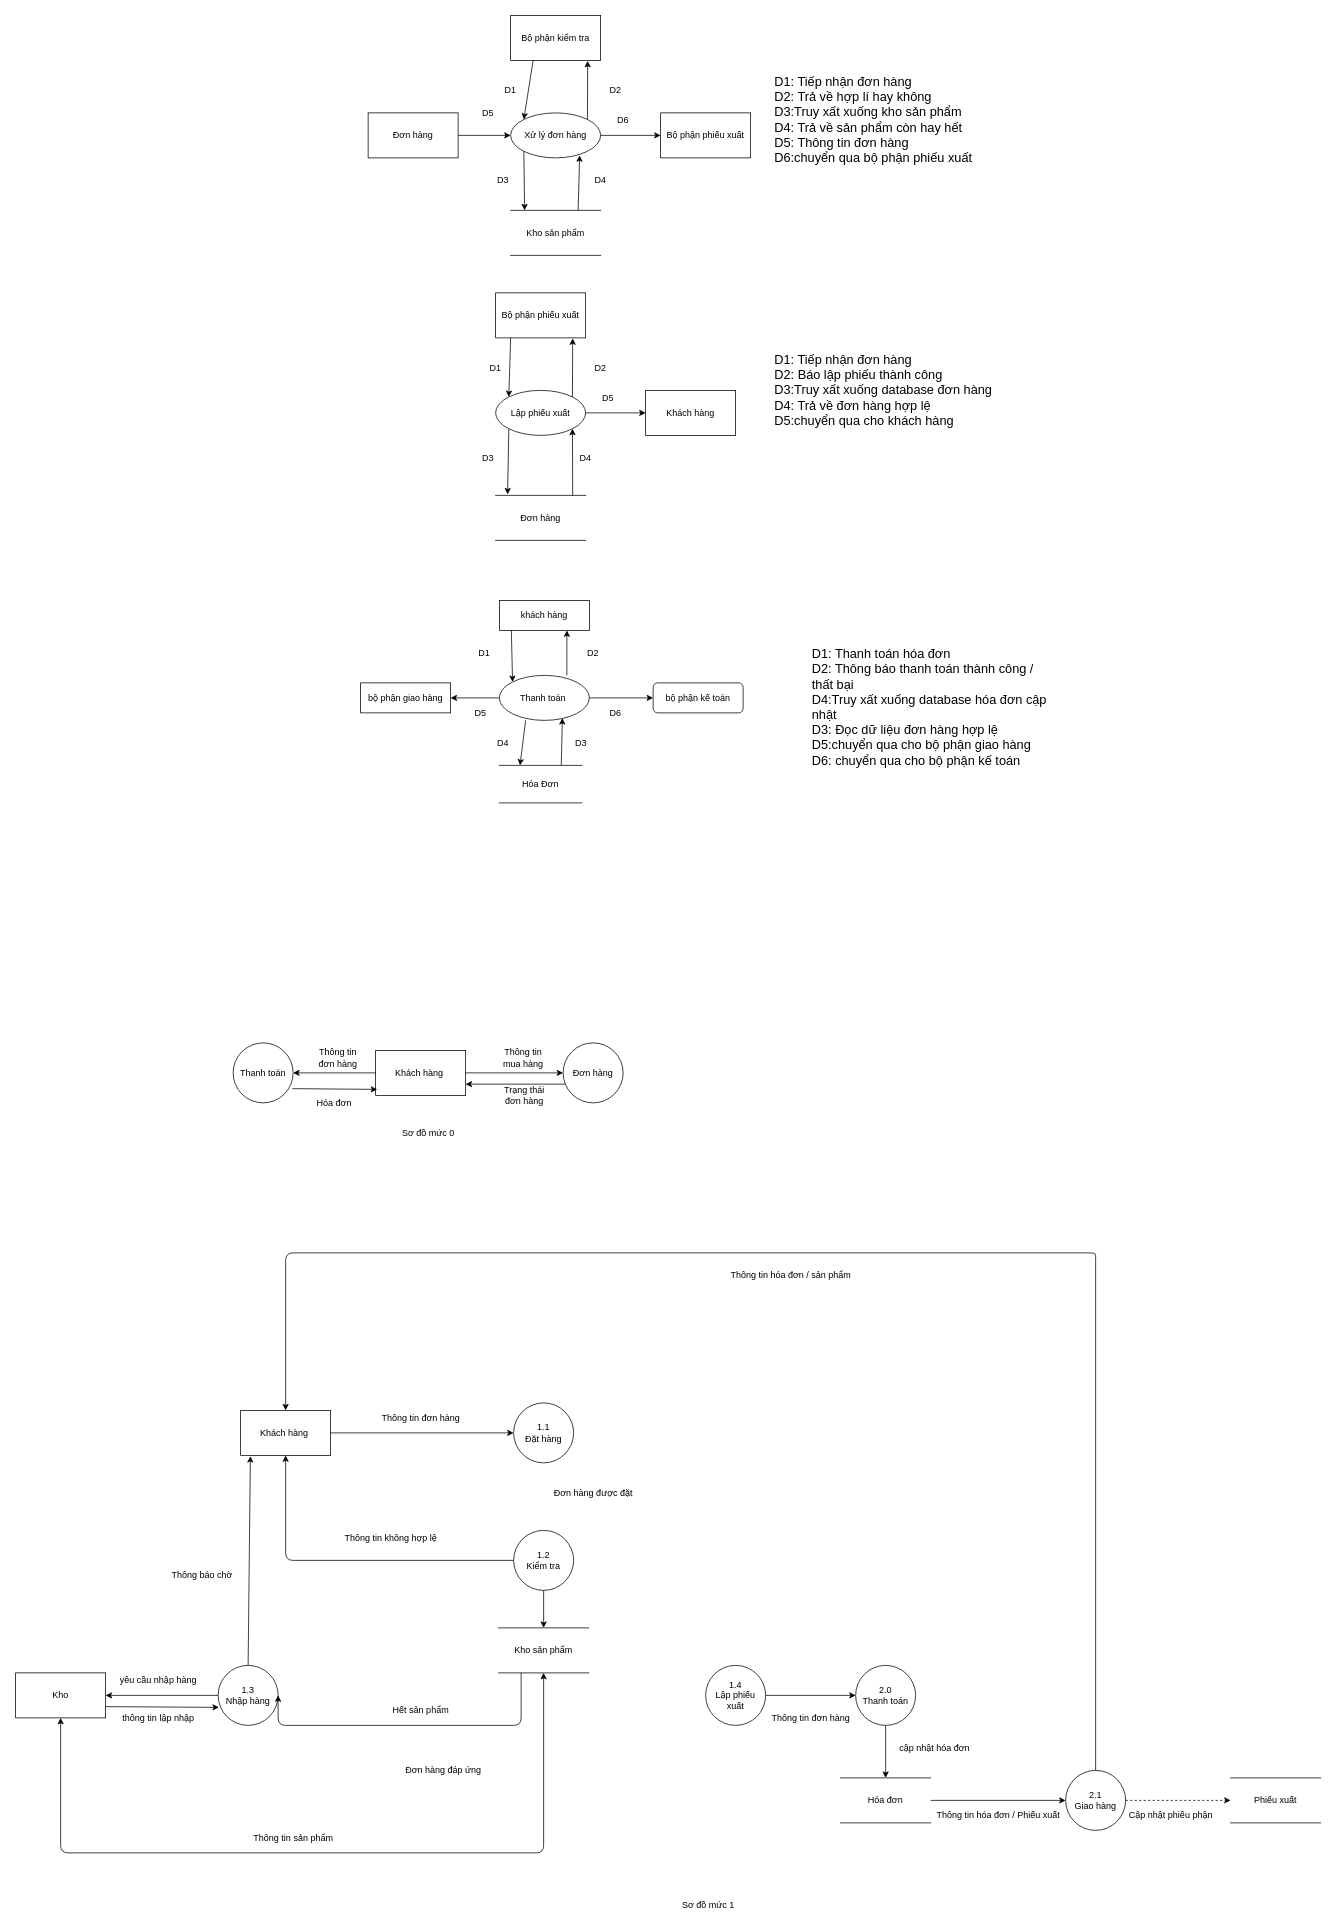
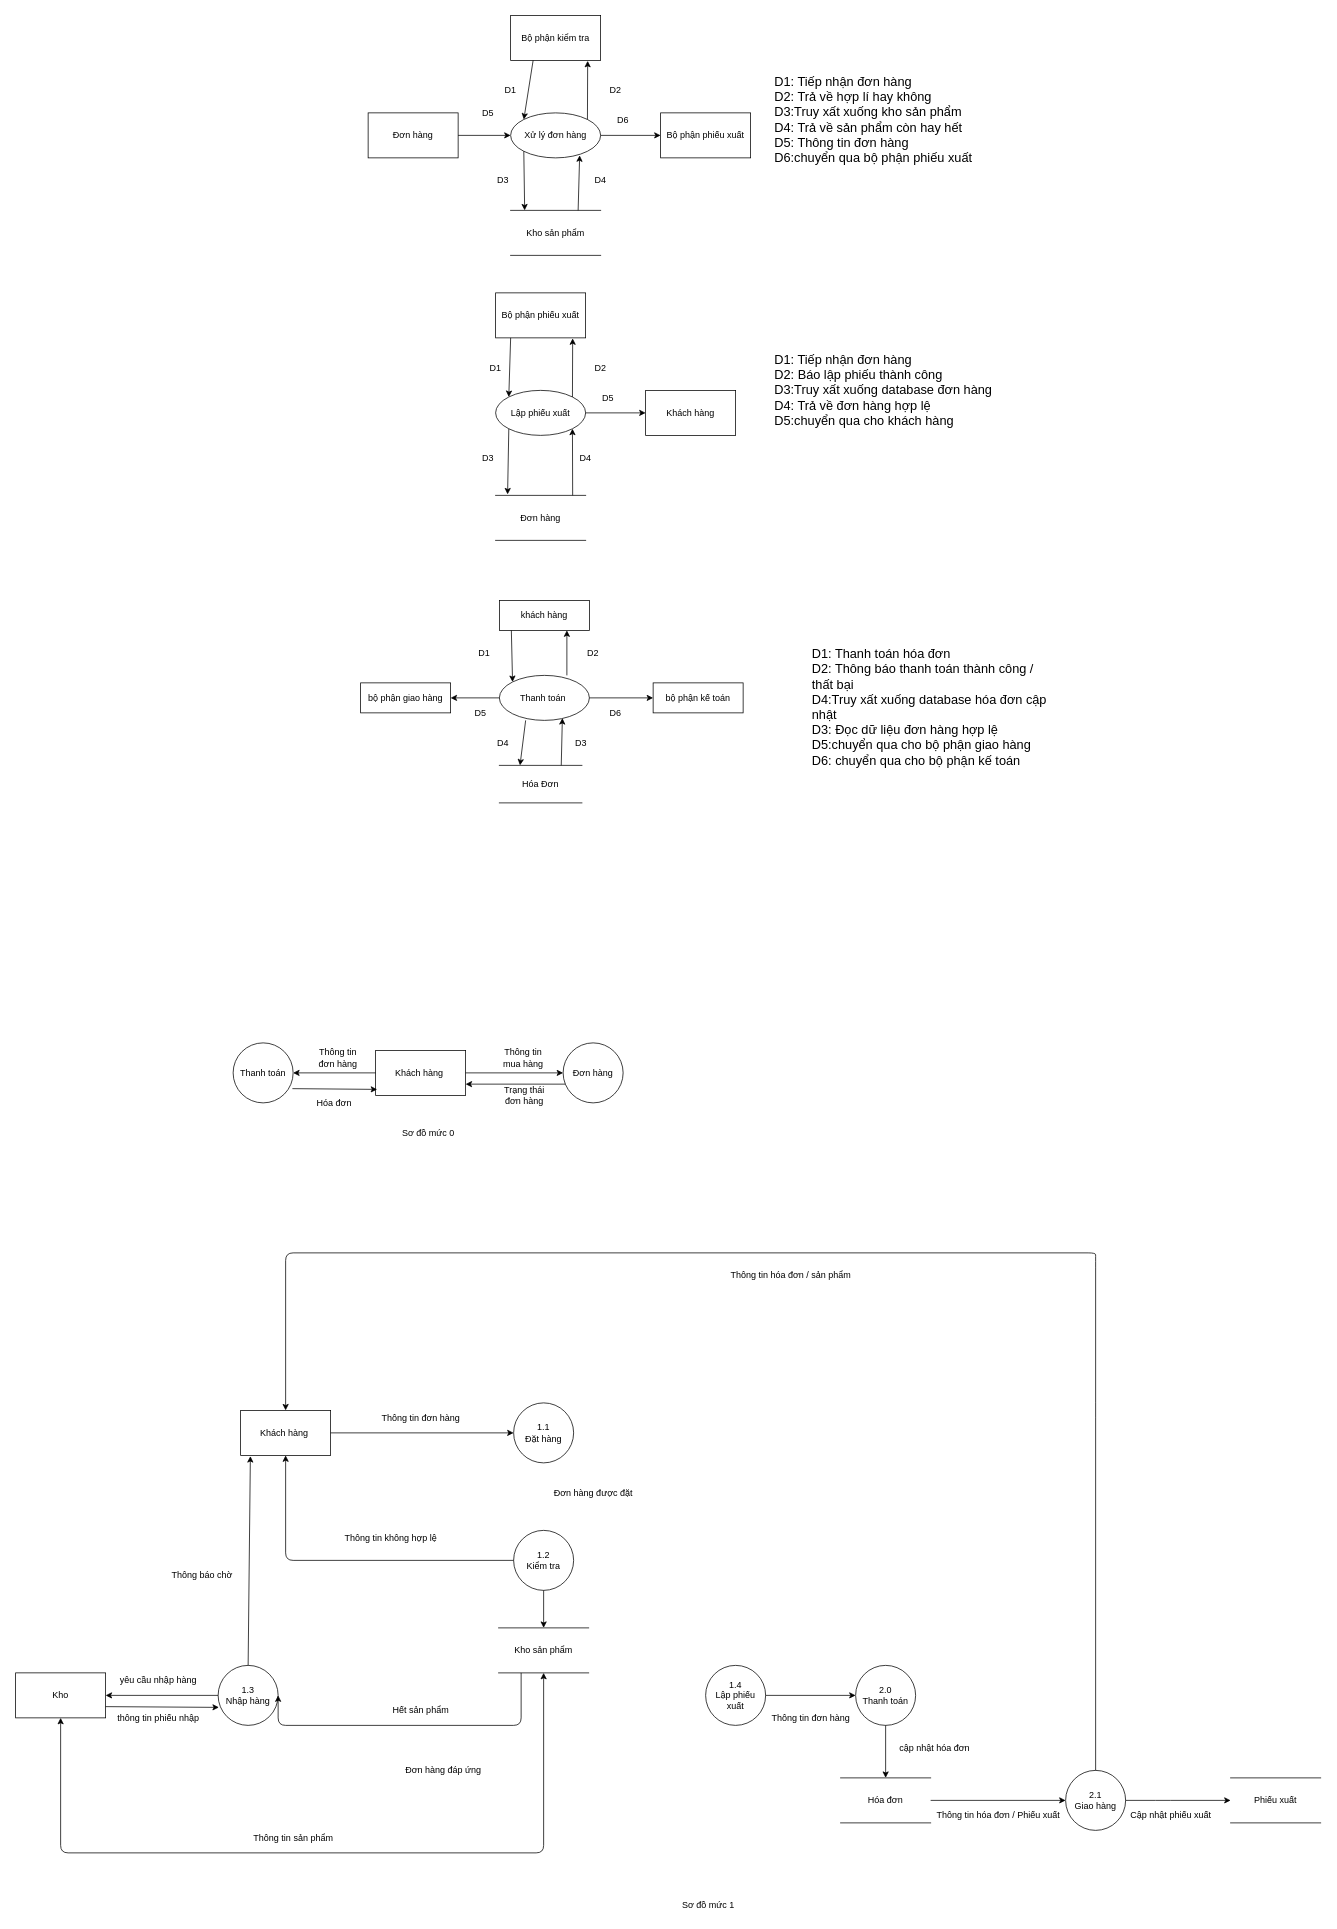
node "bộ phận kế toán": shape rounded rectangle -> rectangle
node "thông tin lập nhập": label "thông tin lập nhập" -> "thông tin phiếu nhập"
edge "2.1 Giao hàng" -> "Phiếu xuất": style dashed -> solid
node "Cập nhật phiếu phận": label "Cập nhật phiếu phận" -> "Cập nhật phiếu xuất"
